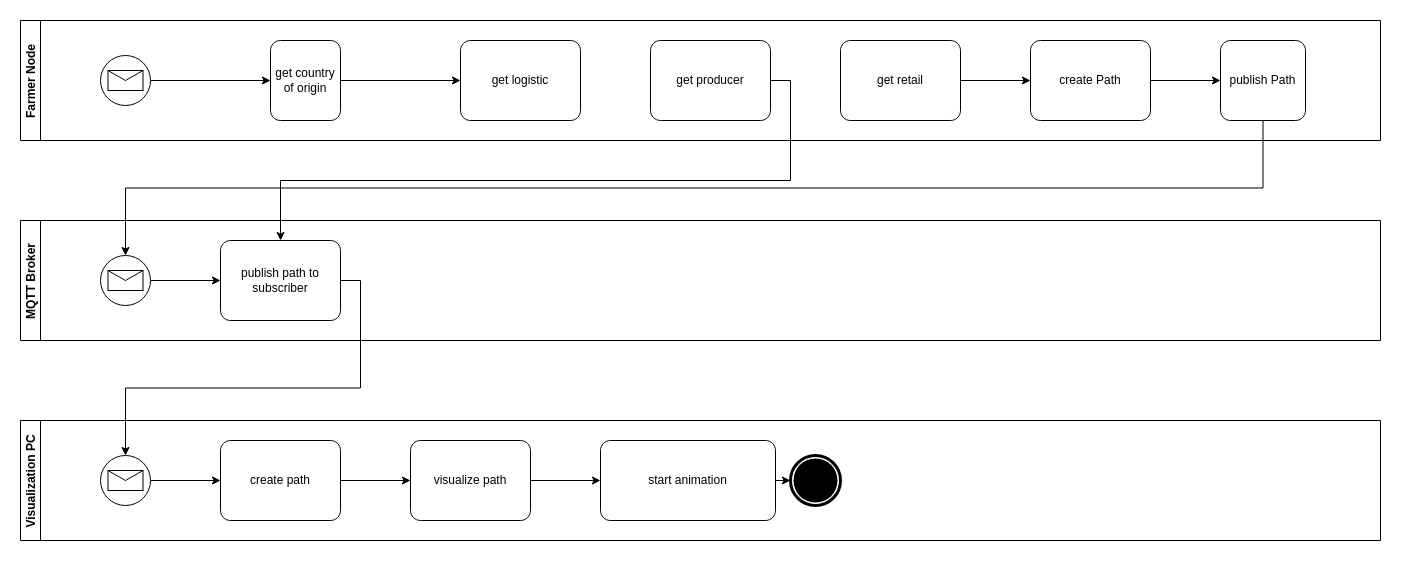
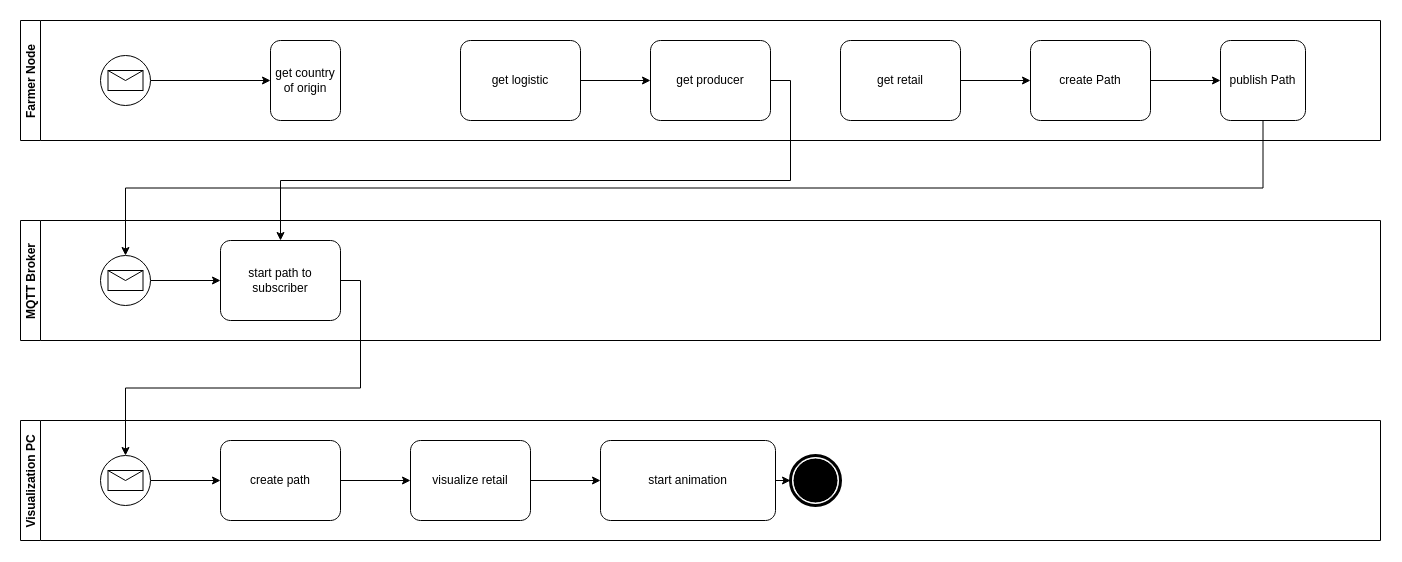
edge "get country of origin" -> "get logistic": removed
edge "get logistic" -> "get producer": added
node "publish path to subscriber": label "publish path to subscriber" -> "start path to subscriber"
node "visualize path": label "visualize path" -> "visualize retail"
